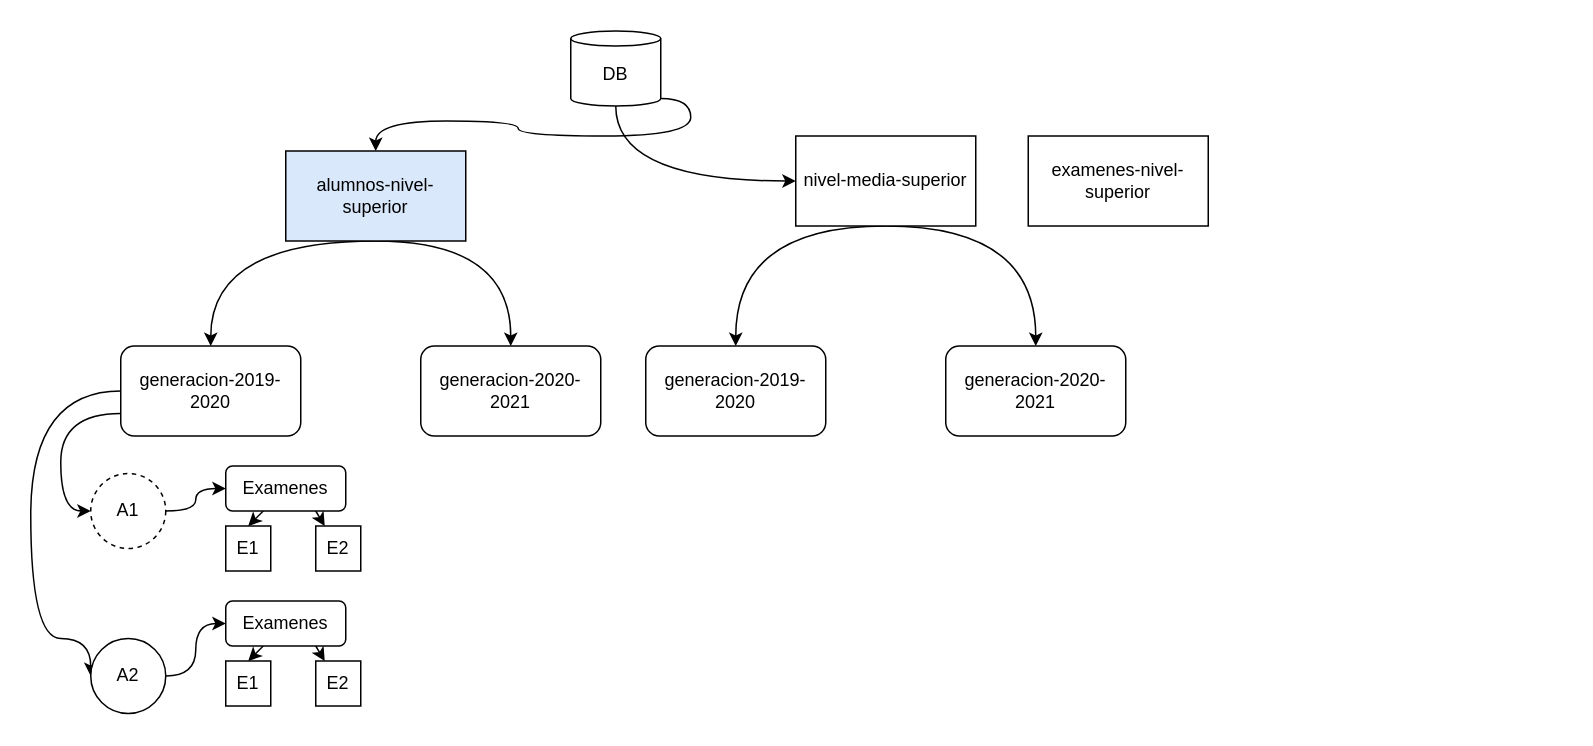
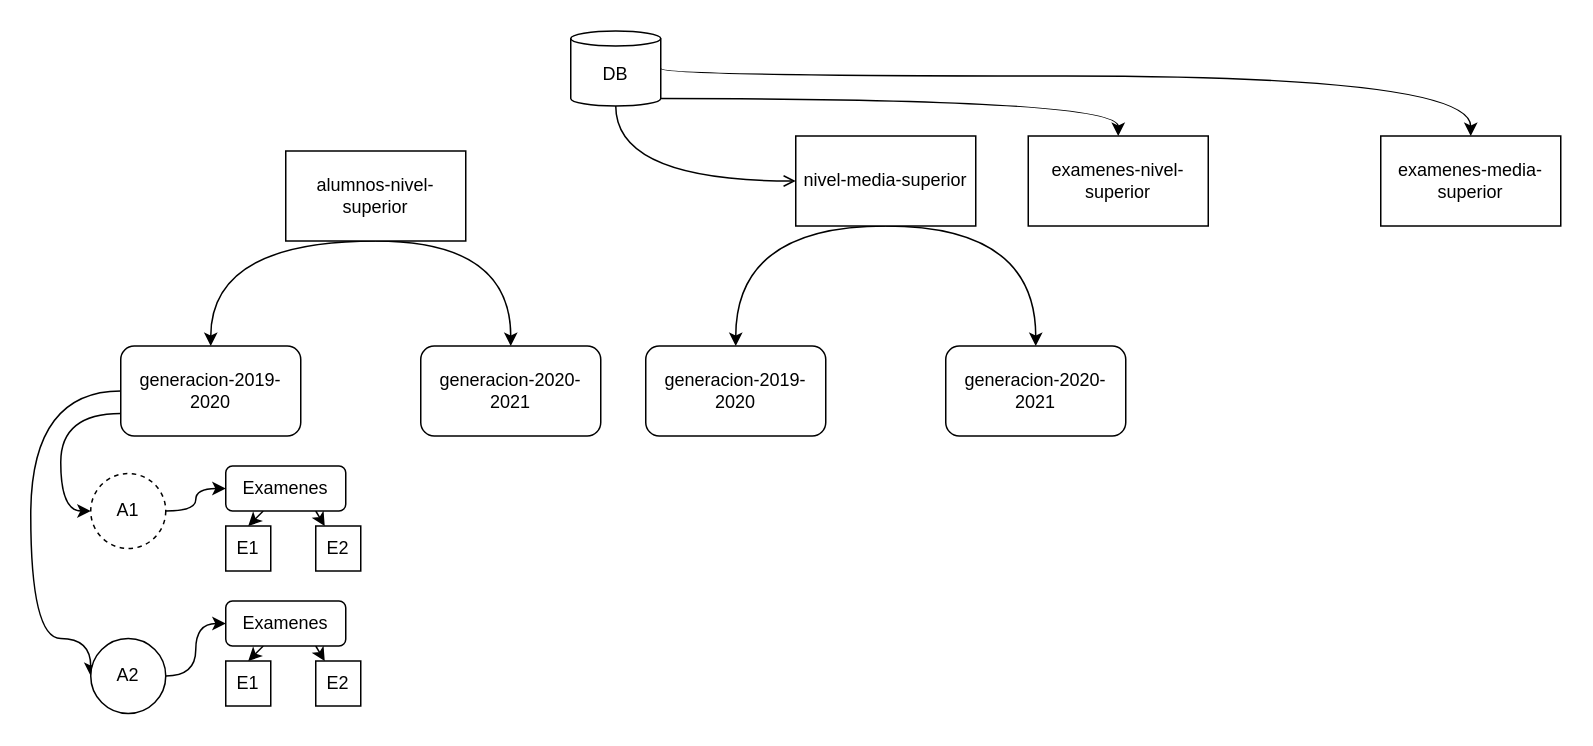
edge "DB" -> "examenes-media-superior": added
edge "DB" -> "alumnos-nivel-superior": now "DB" -> "examenes-nivel-superior"
edge "DB" -> "nivel-media-superior": arrowhead classic -> open
node "examenes-media-superior": added
node "alumnos-nivel-superior": fillcolor #dae8fc -> #ffffff
